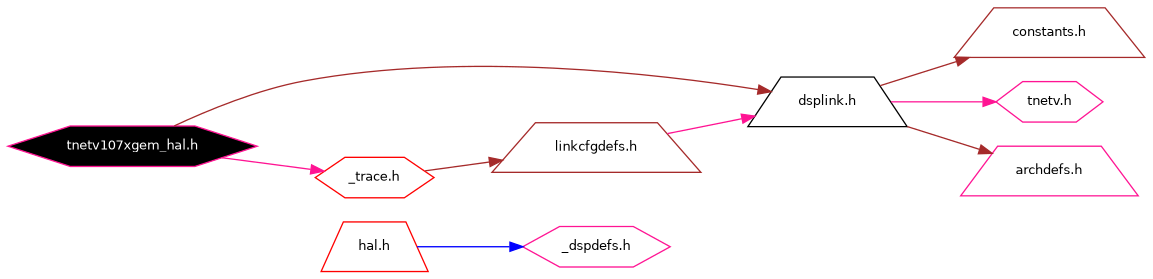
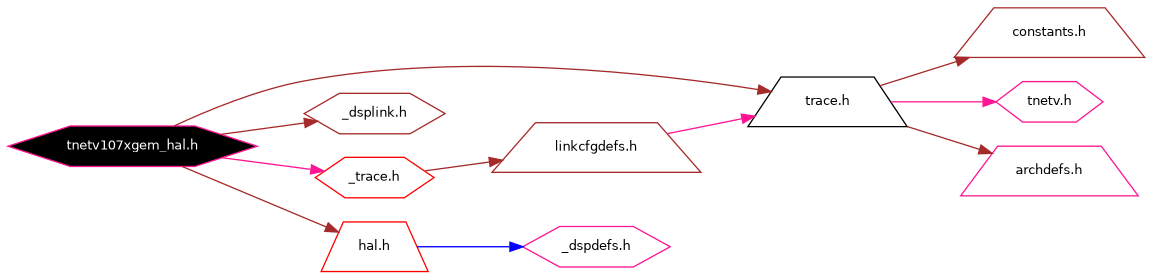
node "dsplink.h": label "dsplink.h" -> "trace.h"
node "_dsplink.h": added
edge "tnetv107xgem_hal.h" -> "hal.h": added
